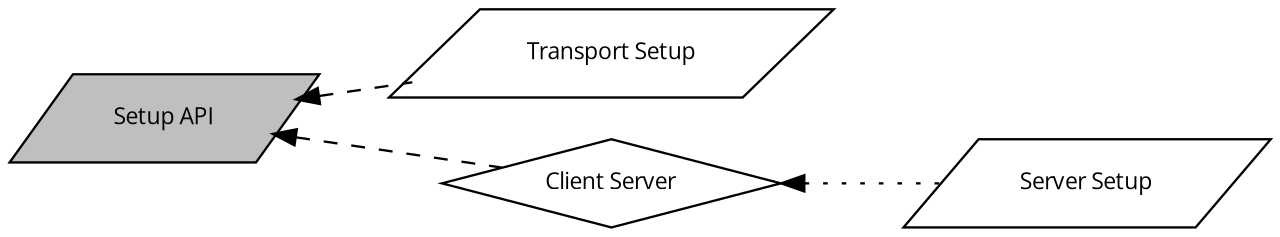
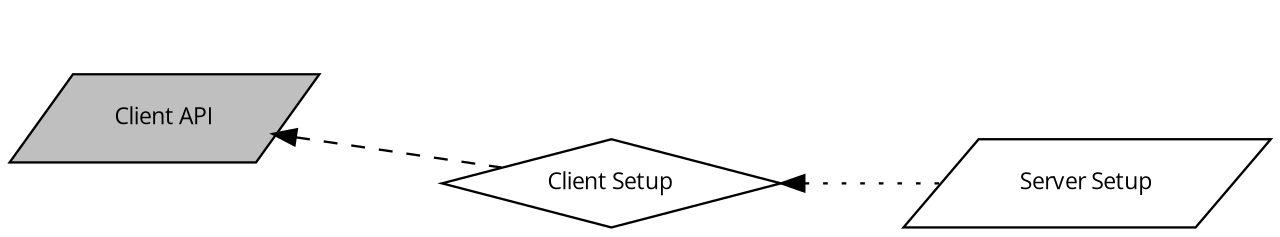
node "Transport Setup": removed
node "Setup API": label "Setup API" -> "Client API"
node "Client Server": label "Client Server" -> "Client Setup"
